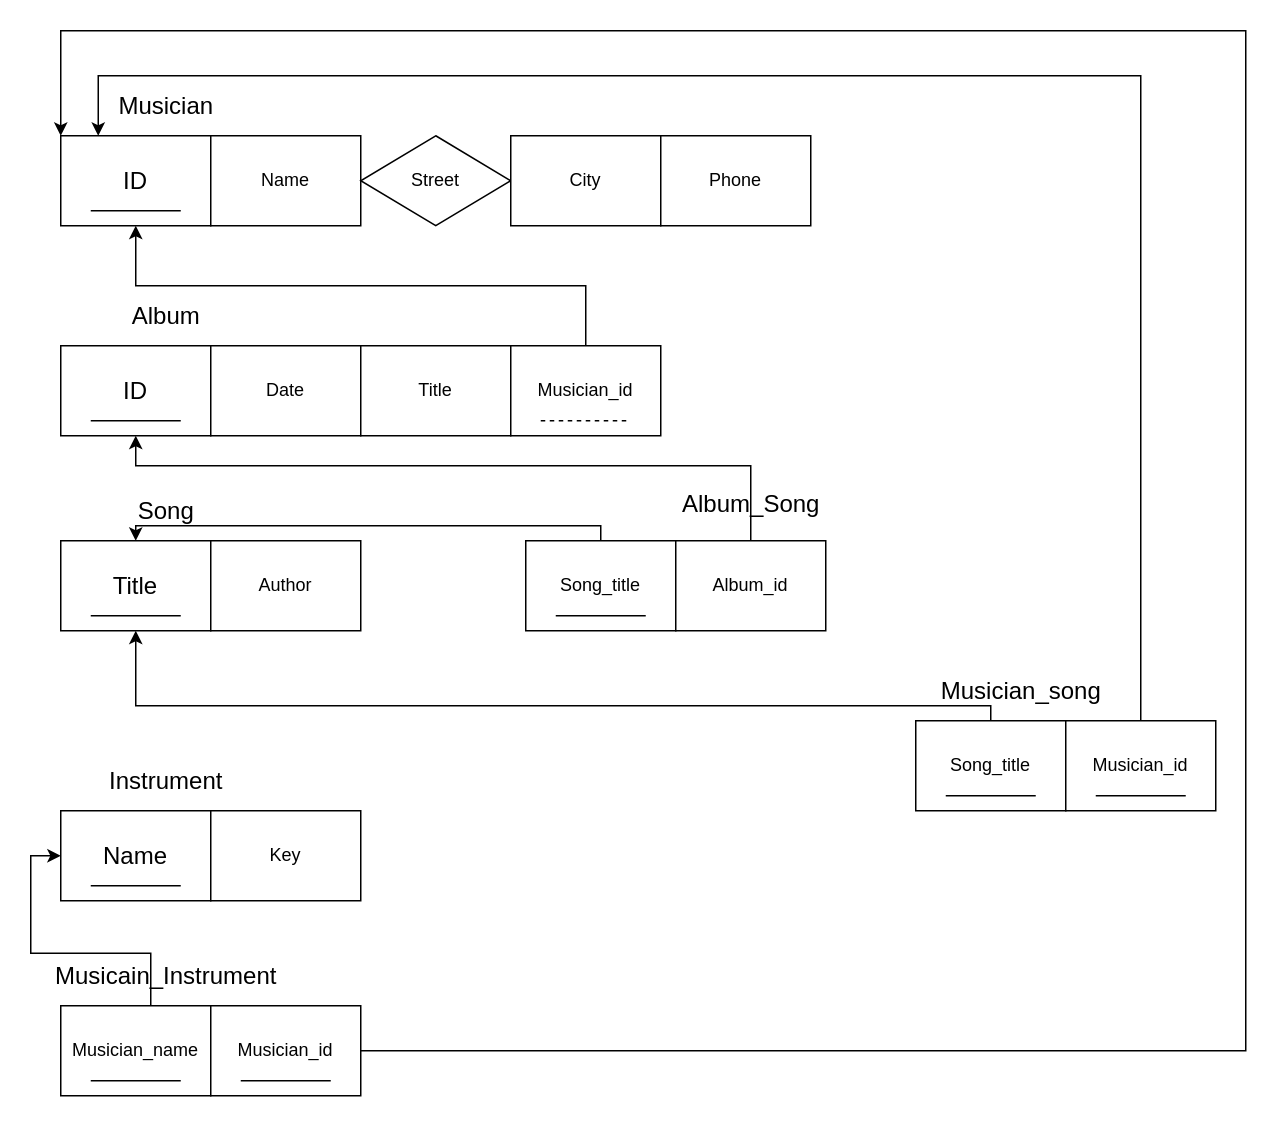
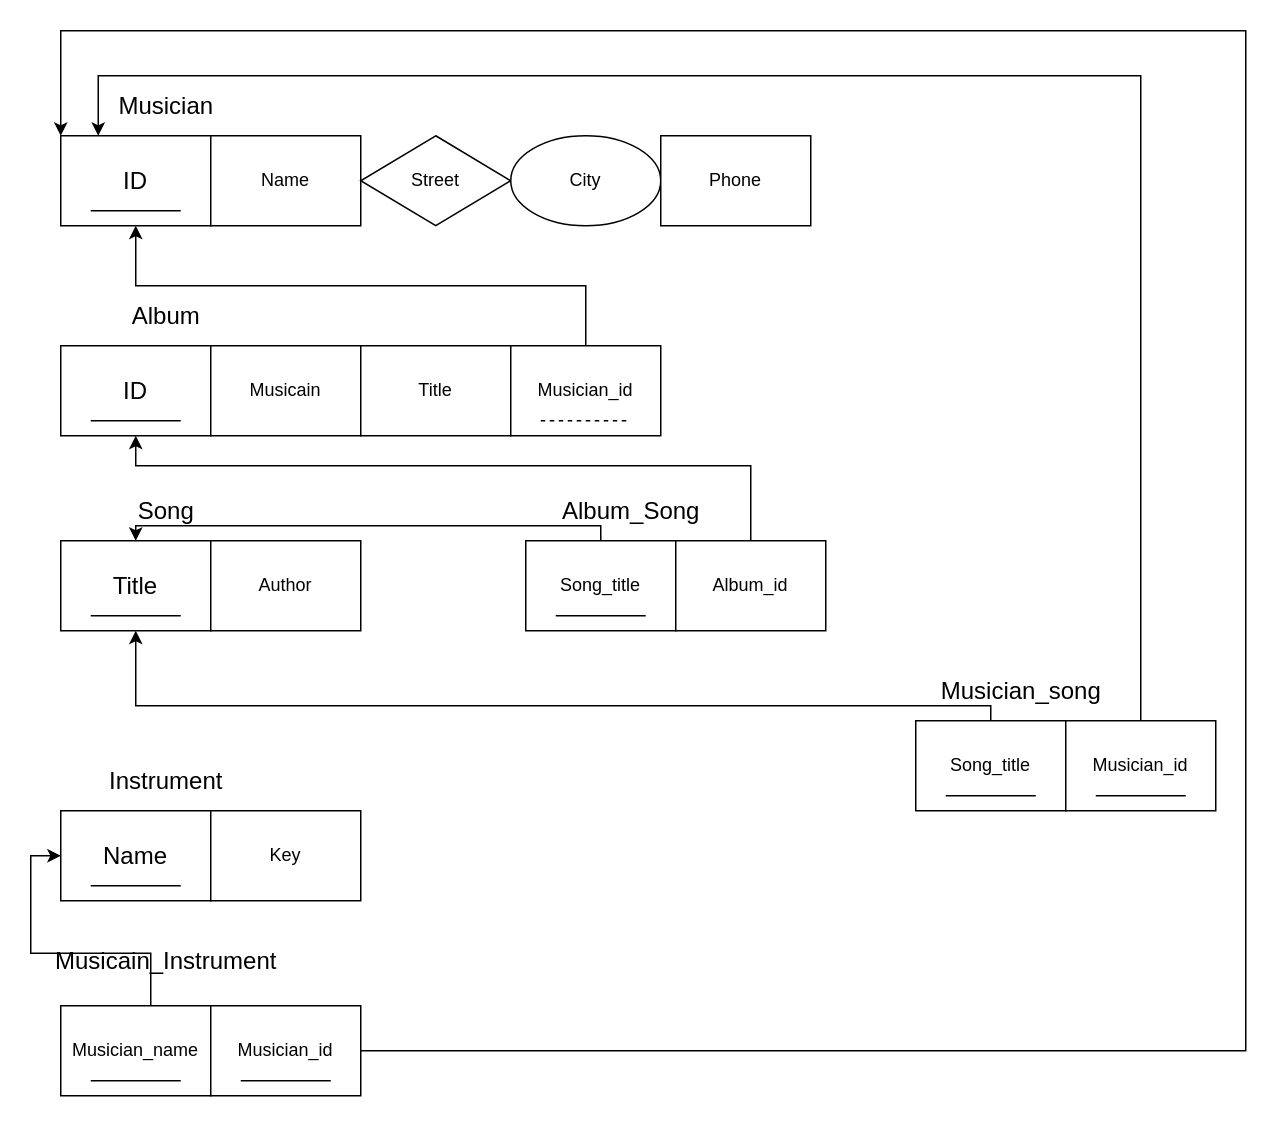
node "City": shape rectangle -> ellipse
node "Date": label "Date" -> "Musicain"
node "Album_Song": moved (751, 503) -> (631, 511)
node "Musicain_Instrument": moved (166, 976) -> (166, 961)
